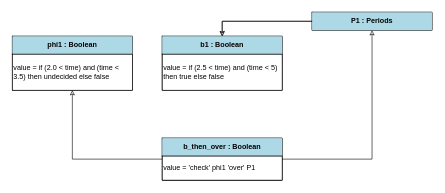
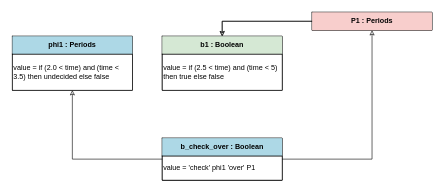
node "P1 : Periods": fillcolor #add8e6 -> #f8cecc
node "phi1 : Boolean": label "phi1 : Boolean" -> "phi1 : Periods"
node "b1 : Boolean": fillcolor #add8e6 -> #d5e8d4
node "b_then_over : Boolean": label "b_then_over : Boolean" -> "b_check_over : Boolean"
